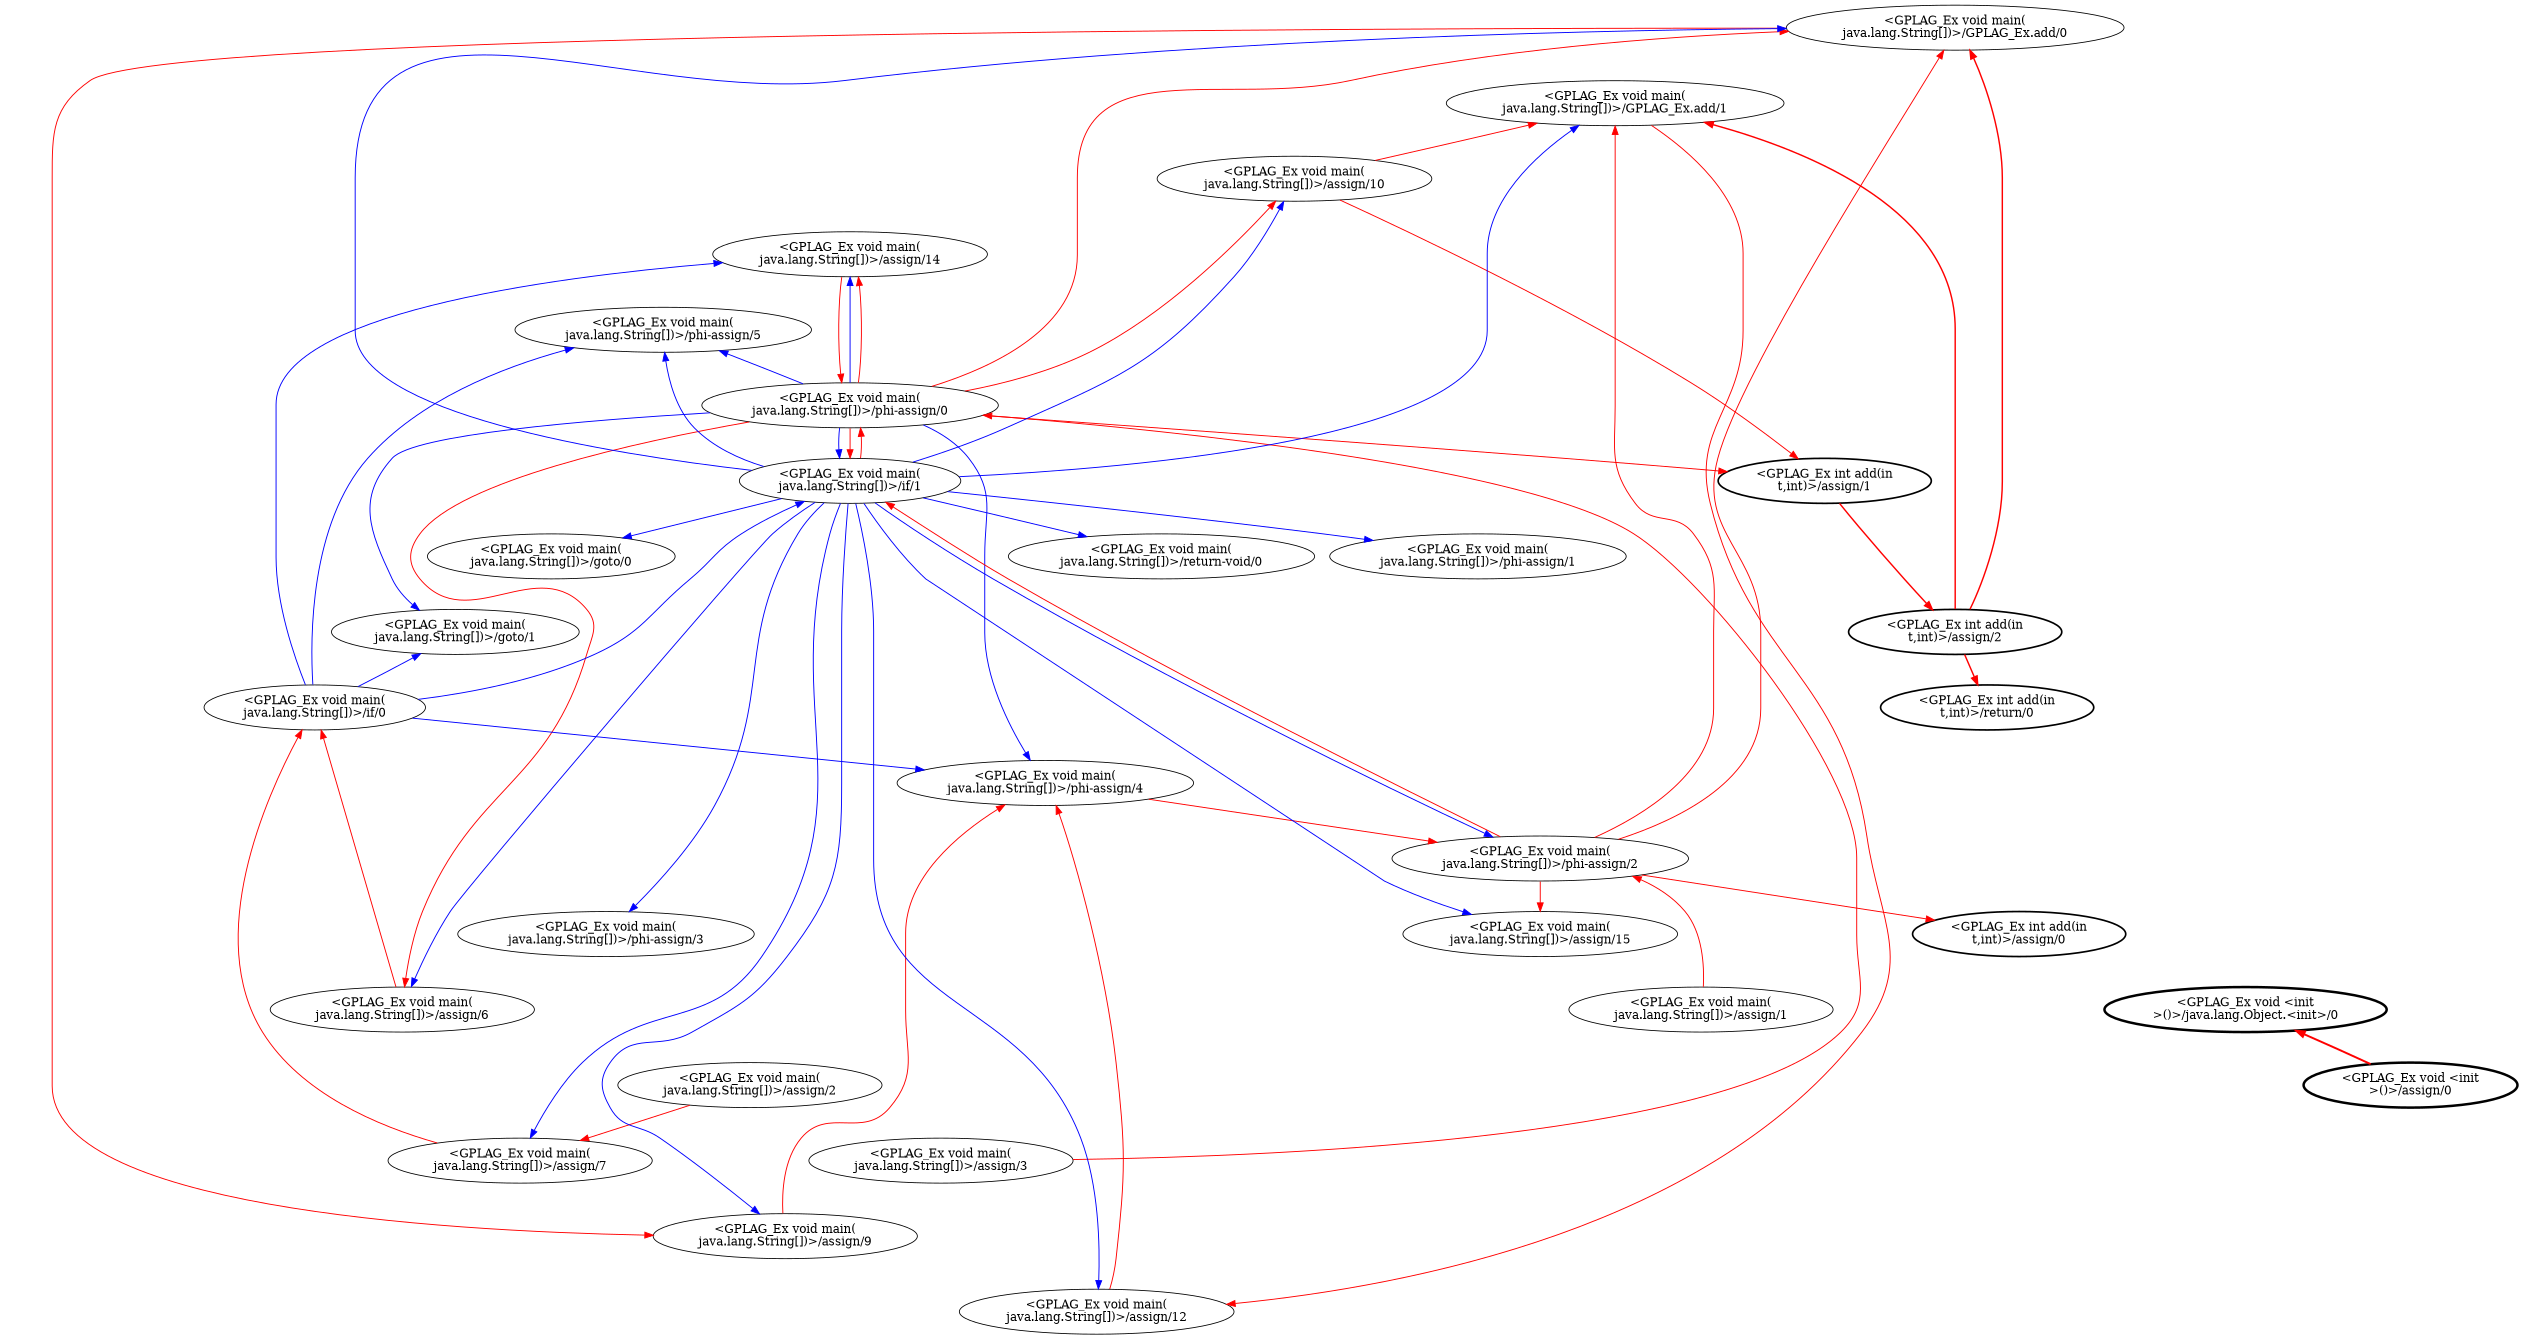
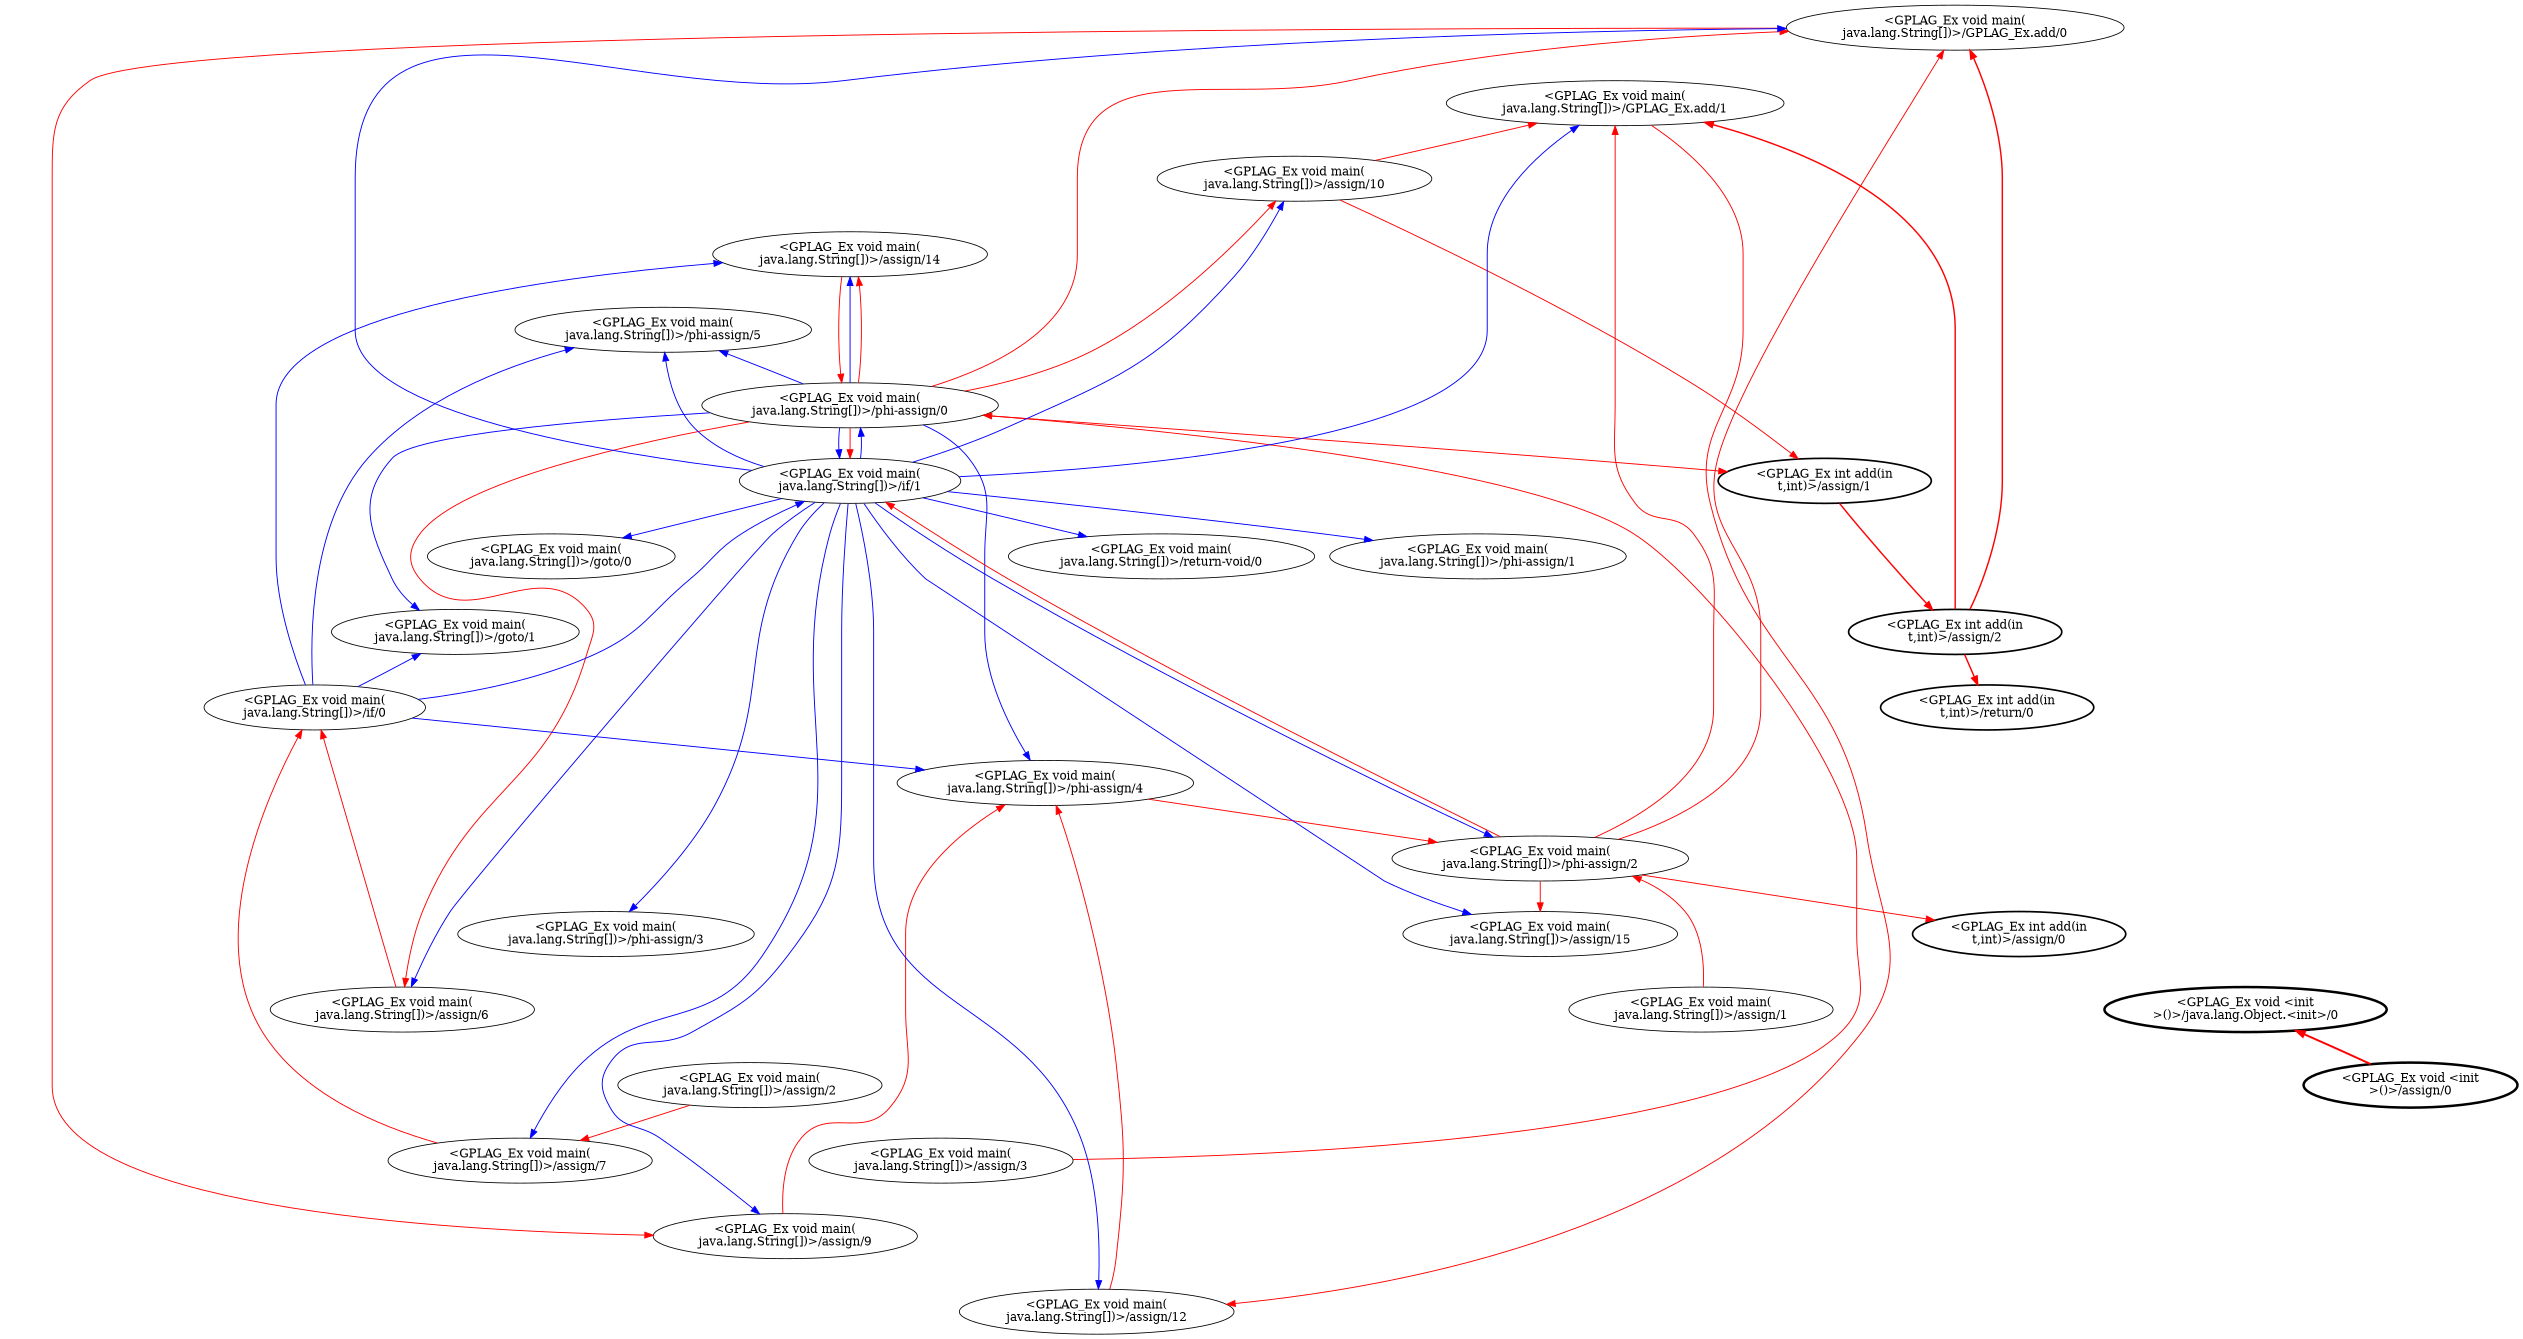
edge "<GPLAG_Ex void main( java.lang.String[])>/if/1" -> "<GPLAG_Ex void main( java.lang.String[])>/phi-assign/0": color red -> blue
